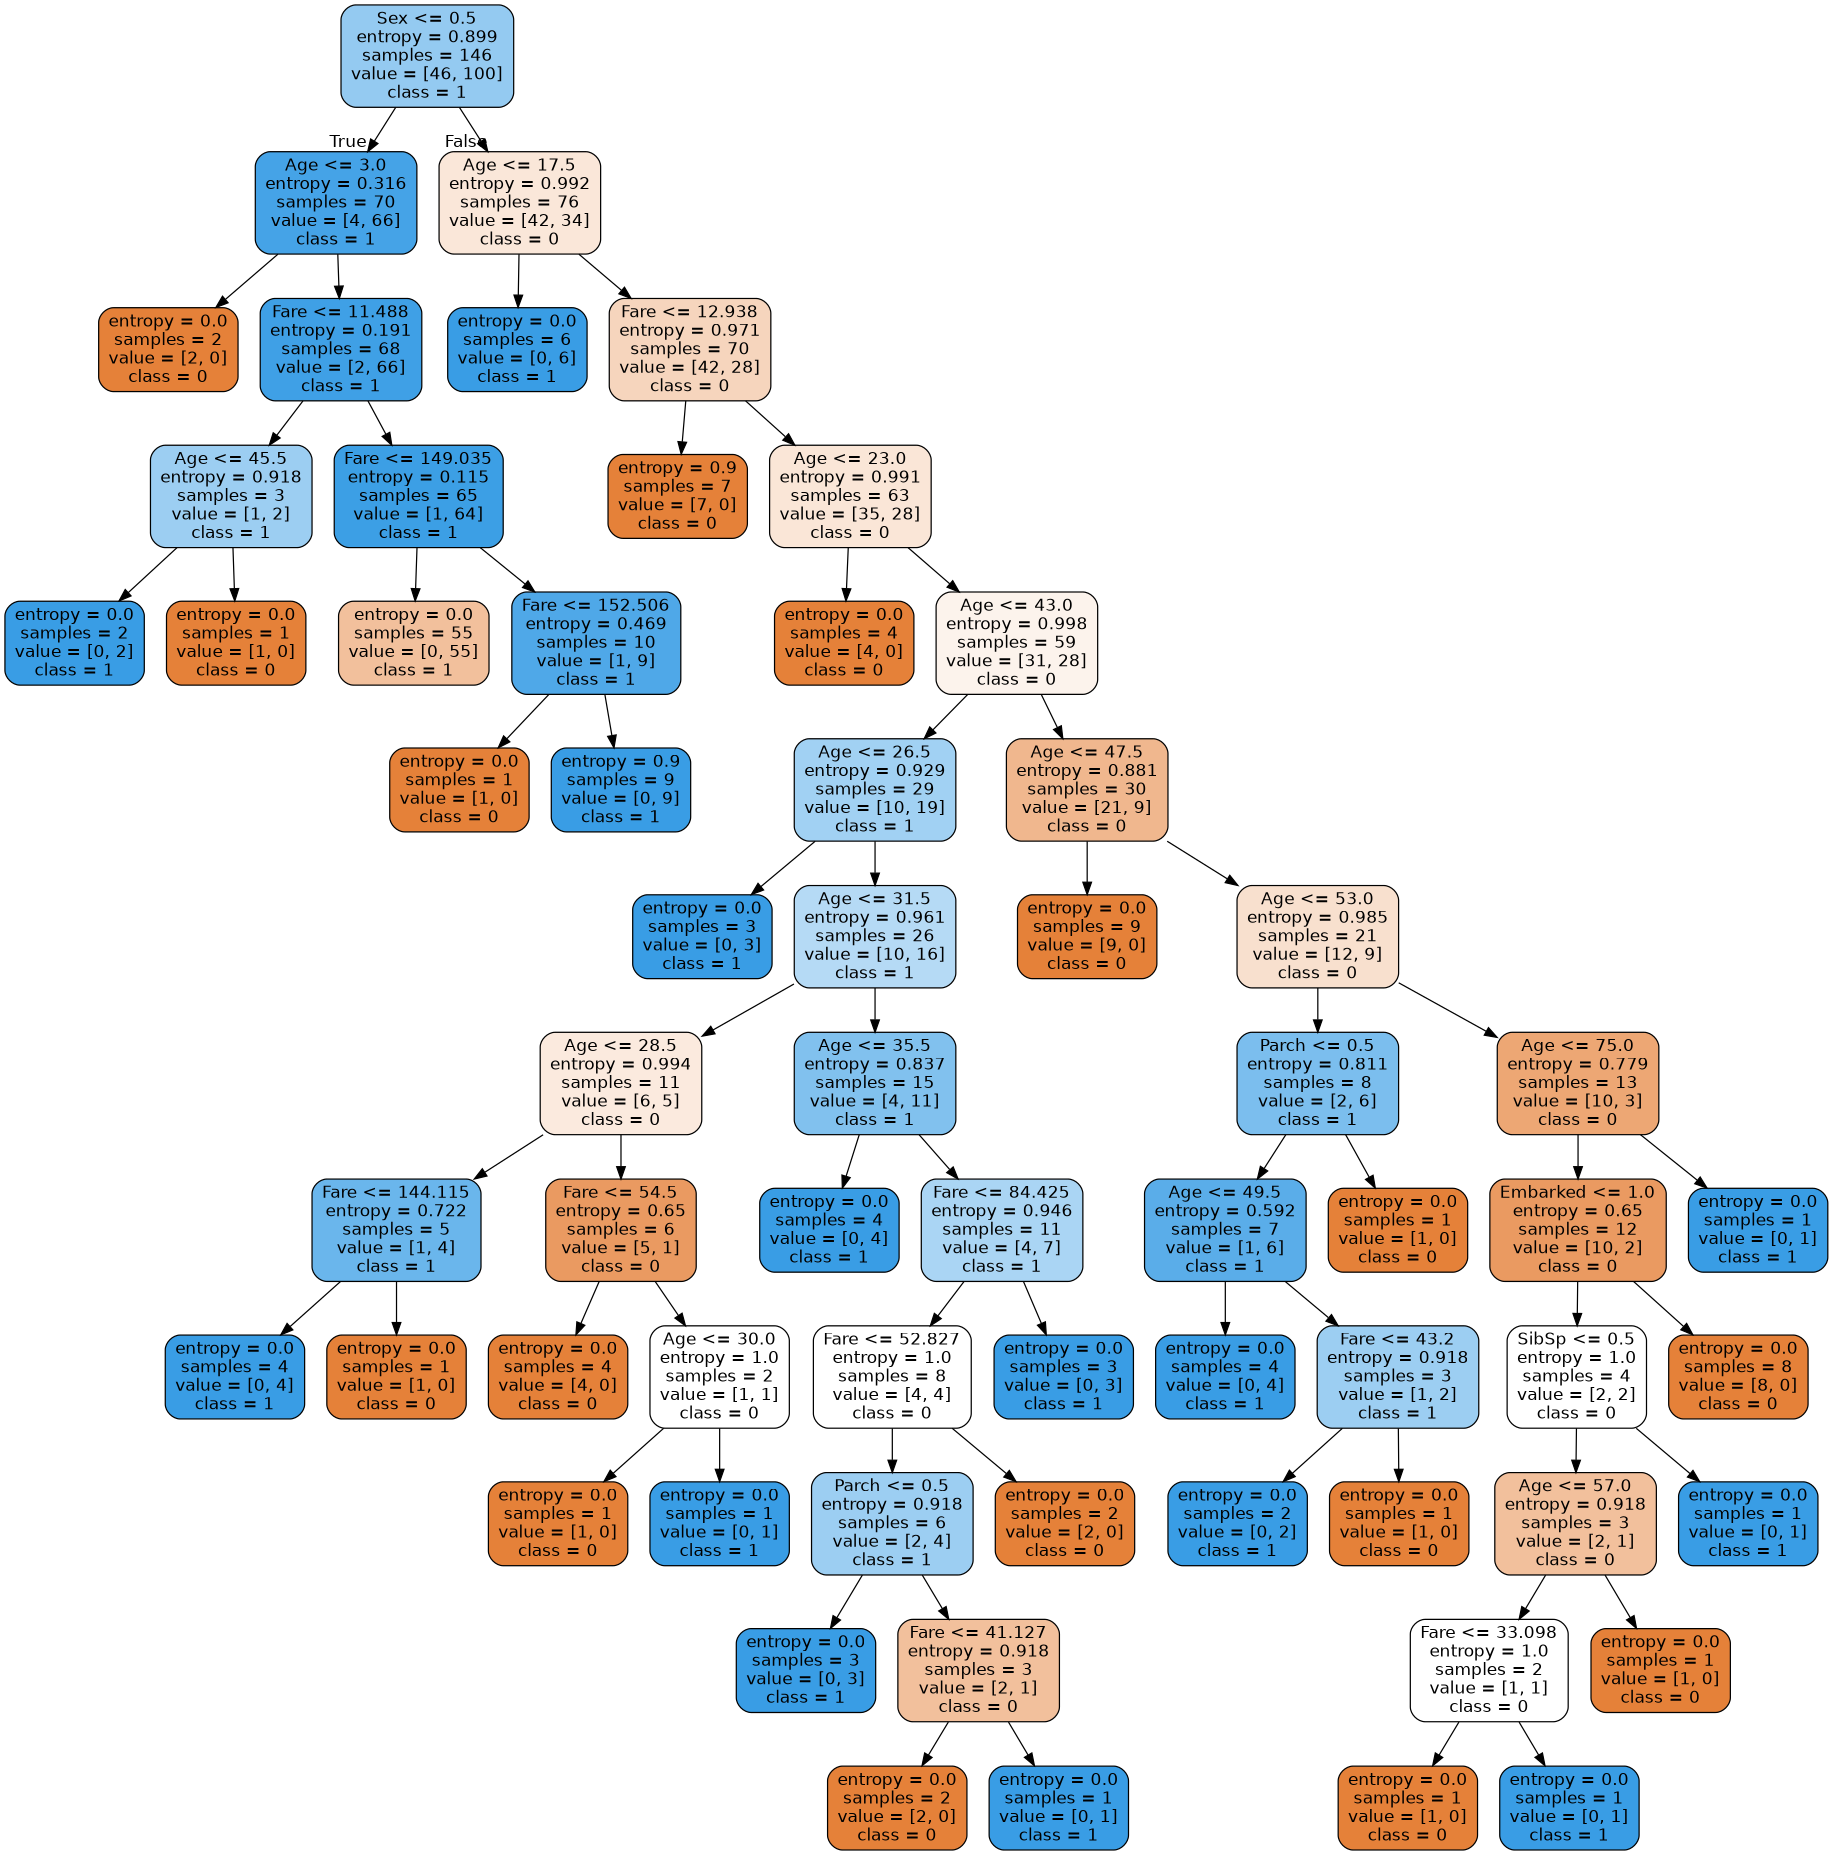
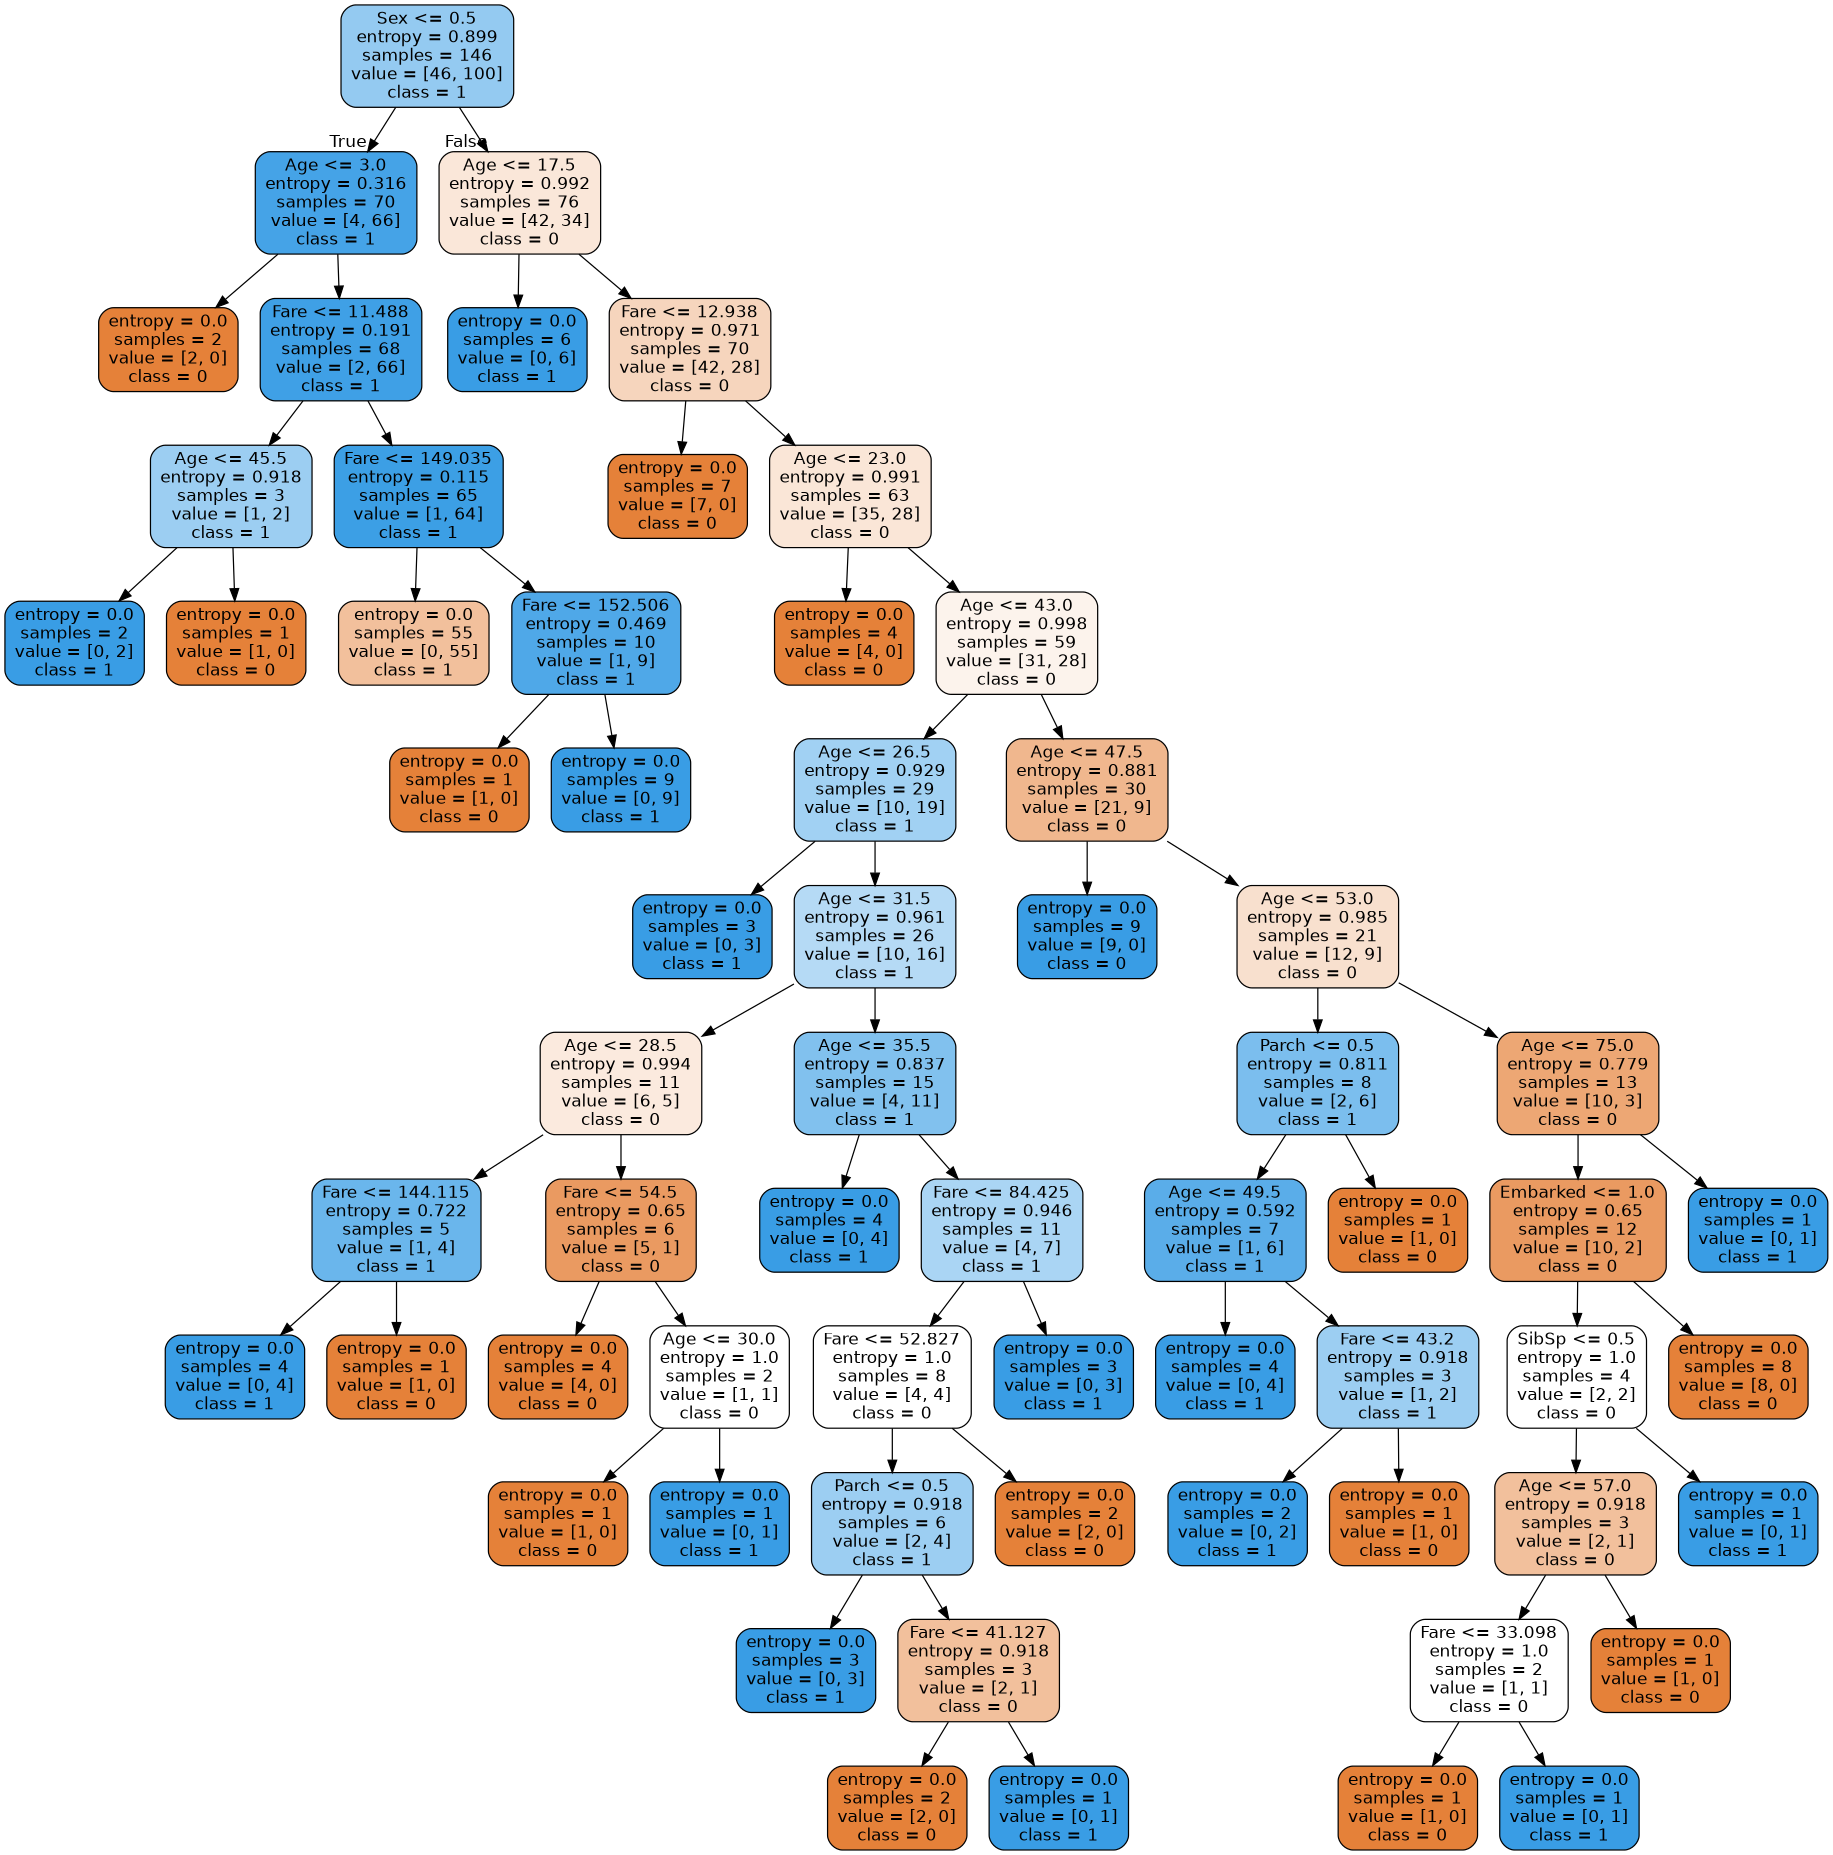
node "entropy = 0.9 samples = 7 value = [7, 0] class = 0": label "entropy = 0.9 samples = 7 value = [7, 0] class = 0" -> "entropy = 0.0 samples = 7 value = [7, 0] class = 0"
node "entropy = 0.9 samples = 9 value = [0, 9] class = 1": label "entropy = 0.9 samples = 9 value = [0, 9] class = 1" -> "entropy = 0.0 samples = 9 value = [0, 9] class = 1"
node "entropy = 0.0 samples = 9 value = [9, 0] class = 0": fillcolor #e58139 -> #399de5
